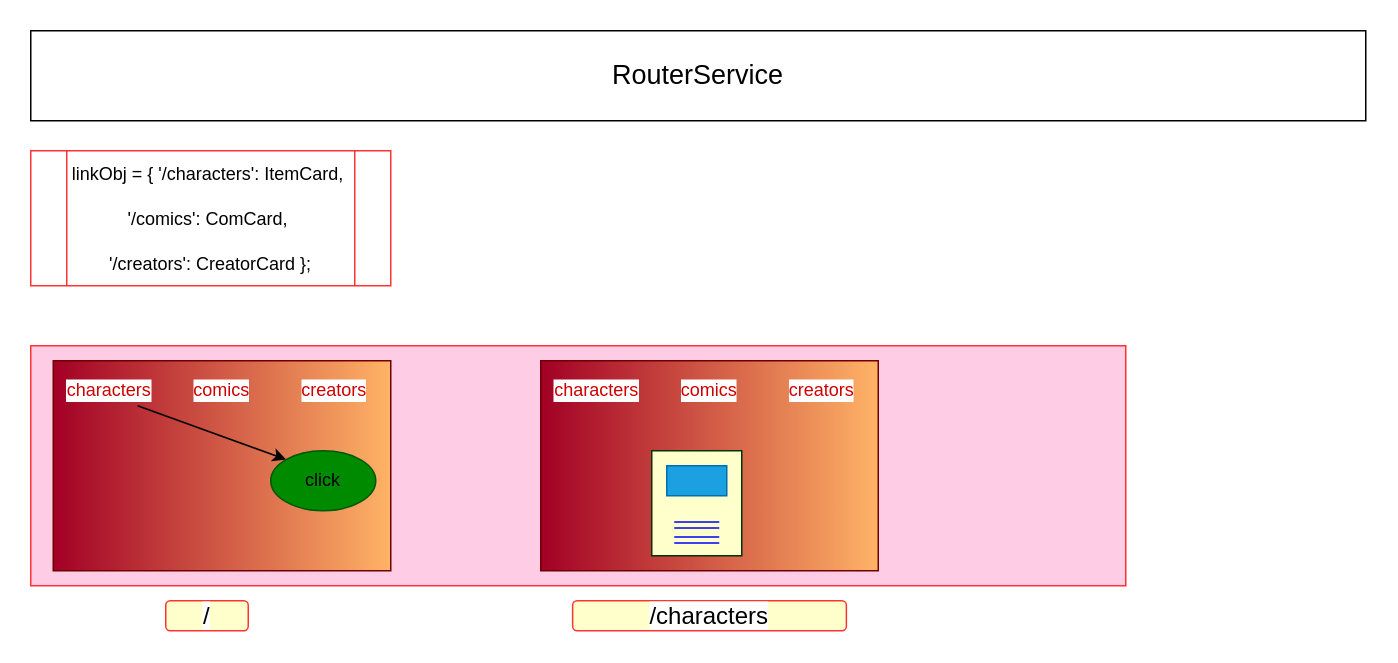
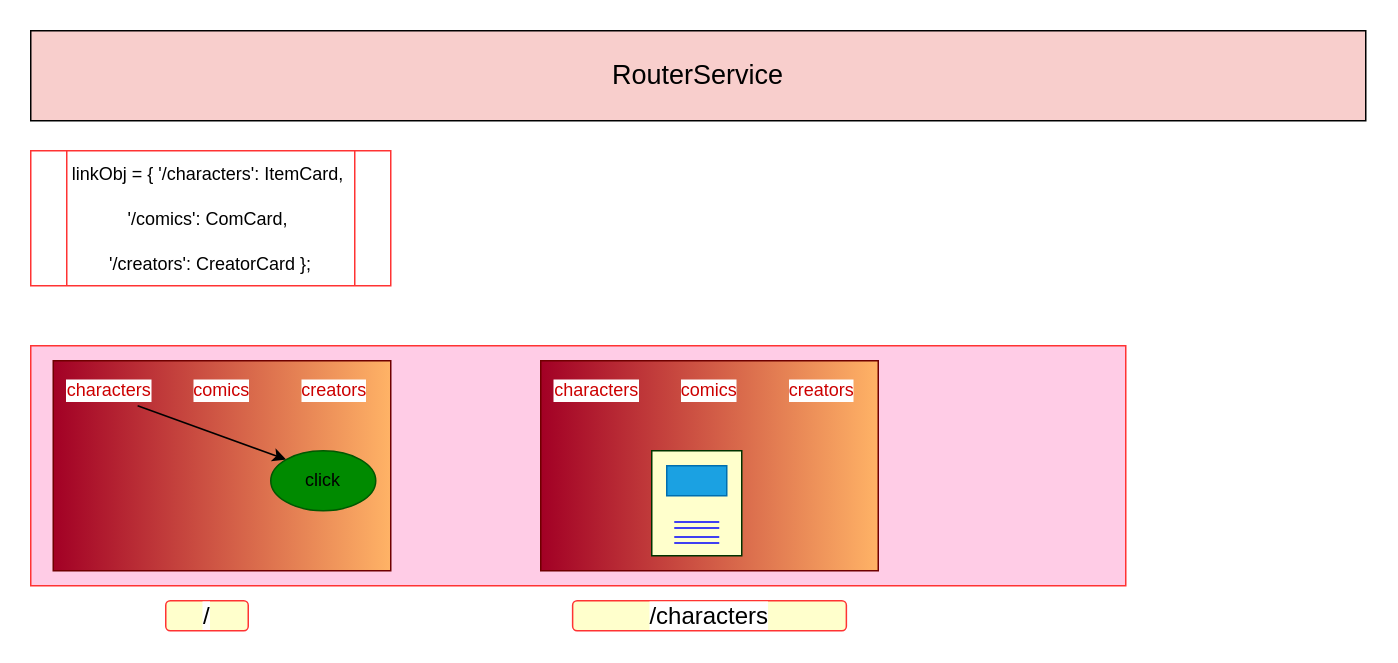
node "RouterService": fillcolor #ffffff -> #f8cecc
